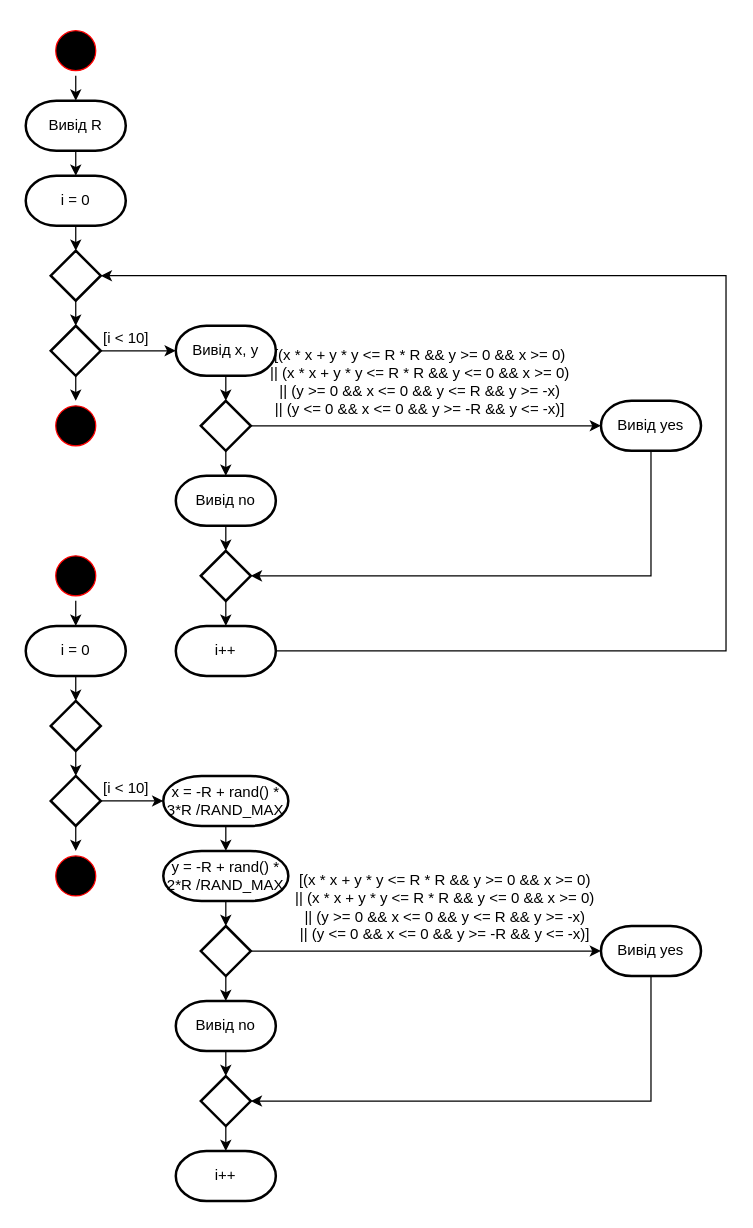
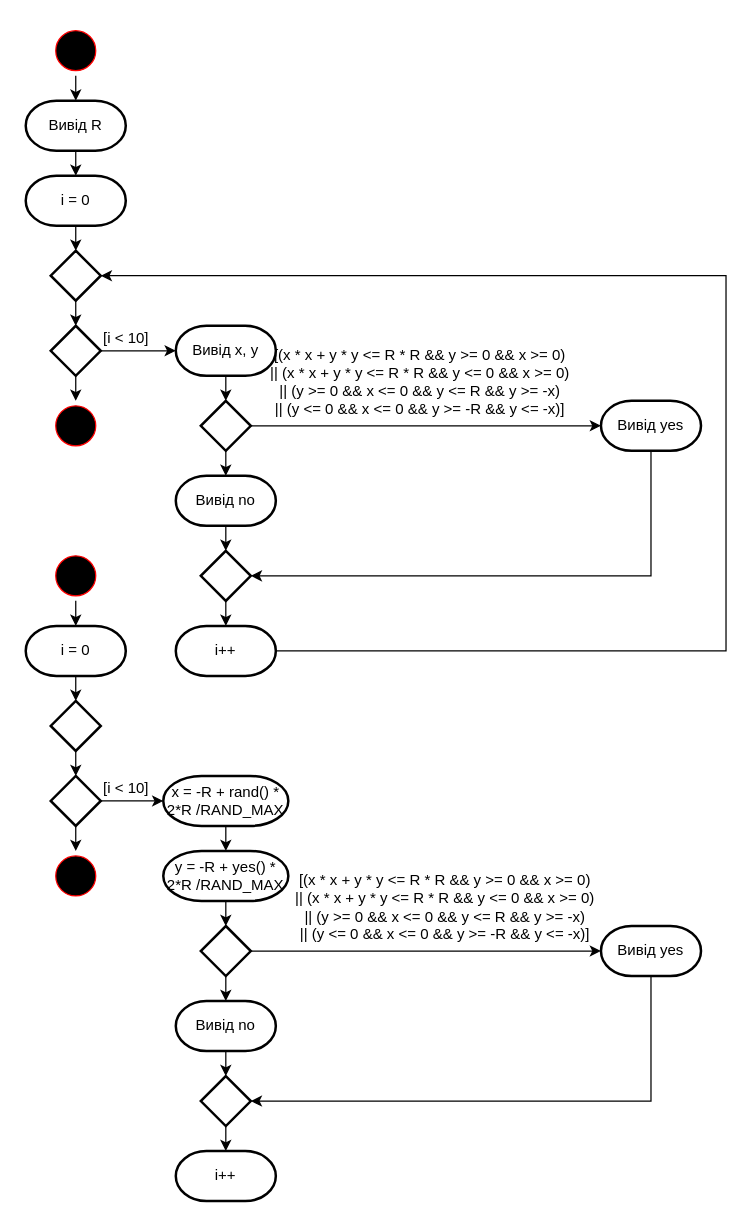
node "x = -R + rand() * 3*R /RAND_MAX": label "x = -R + rand() * 3*R /RAND_MAX" -> "x = -R + rand() * 2*R /RAND_MAX"
node "y = -R + rand() * 2*R /RAND_MAX": label "y = -R + rand() * 2*R /RAND_MAX" -> "y = -R + yes() * 2*R /RAND_MAX"
